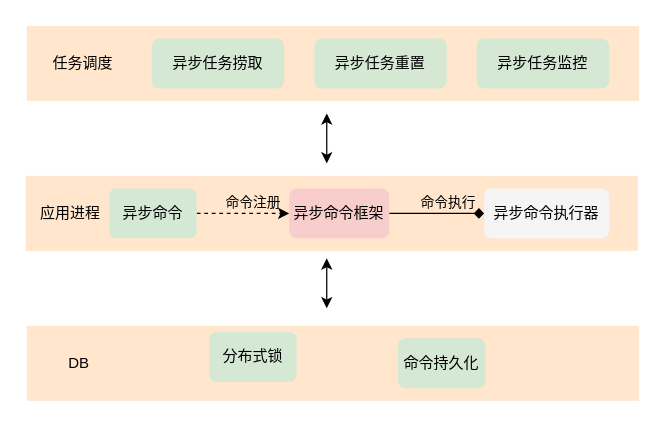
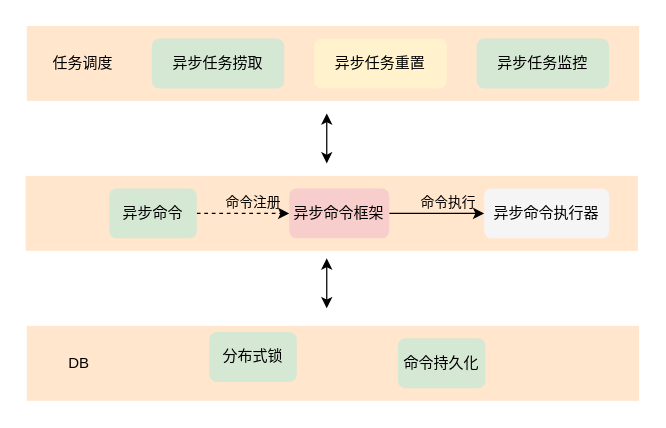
node "异步任务重置": fillcolor #d5e8d4 -> #fff2cc
node "应用进程": removed
edge "异步命令框架" -> "异步命令执行器": arrowhead diamond -> classic
